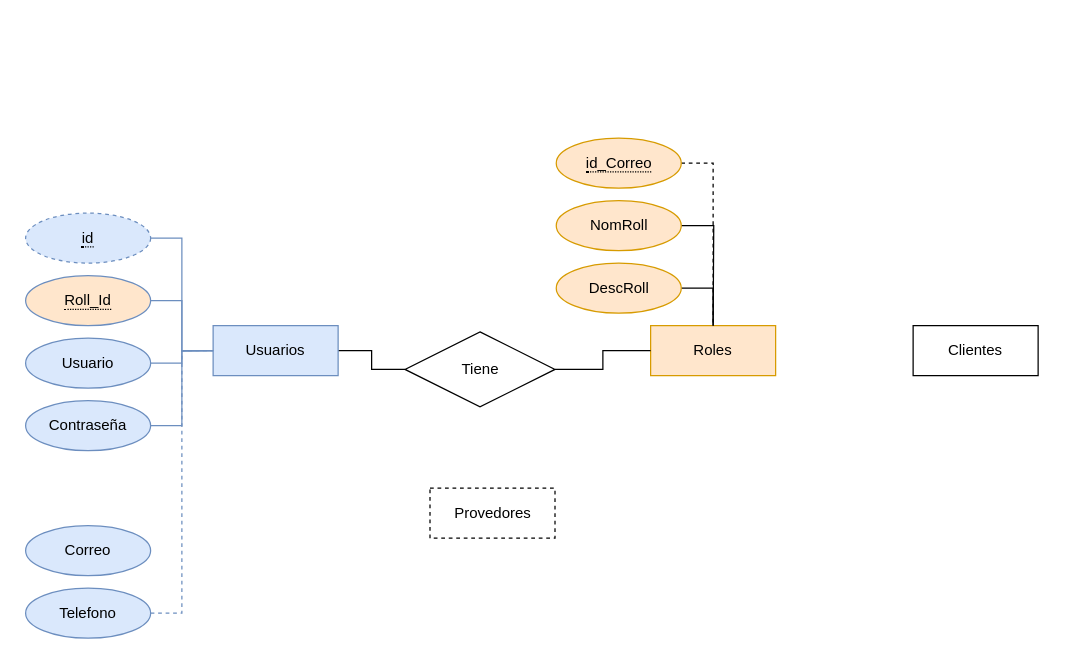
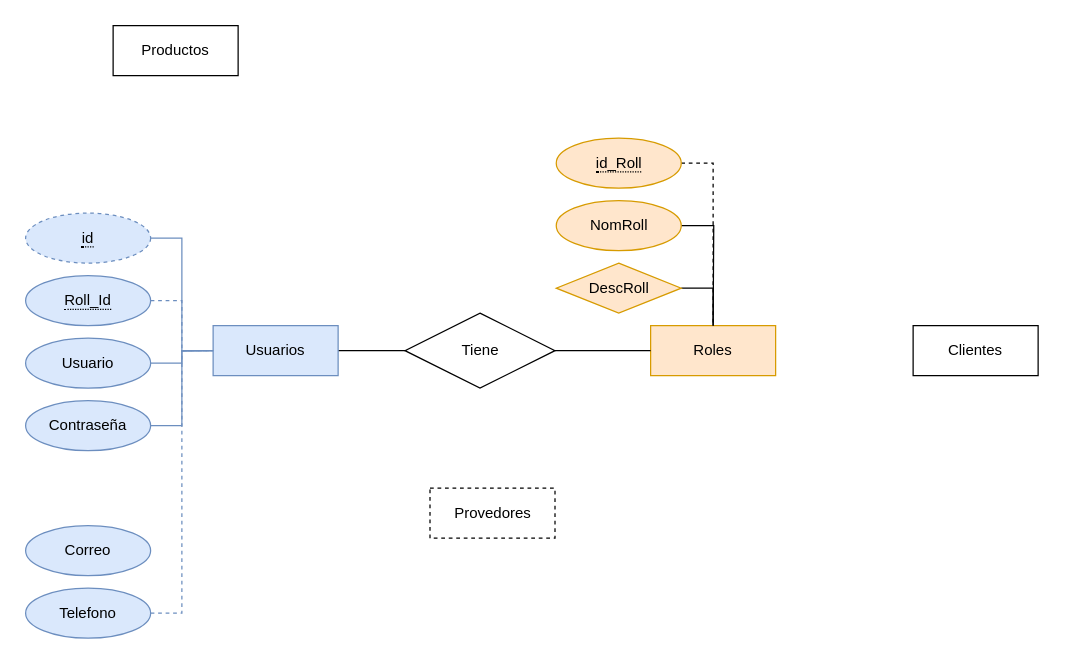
node "Productos": added
node "id_Correo": label "id_Correo" -> "id_Roll"
node "DescRoll": shape ellipse -> diamond
node "Roll_Id": fillcolor #ffe6cc -> #dae8fc
edge "Roll_Id" -- "Usuarios": style solid -> dashed
node "Tiene": moved (480, 369) -> (480, 351)
